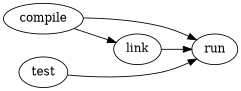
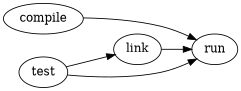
edge "compile" -> "link": now "test" -> "link"
